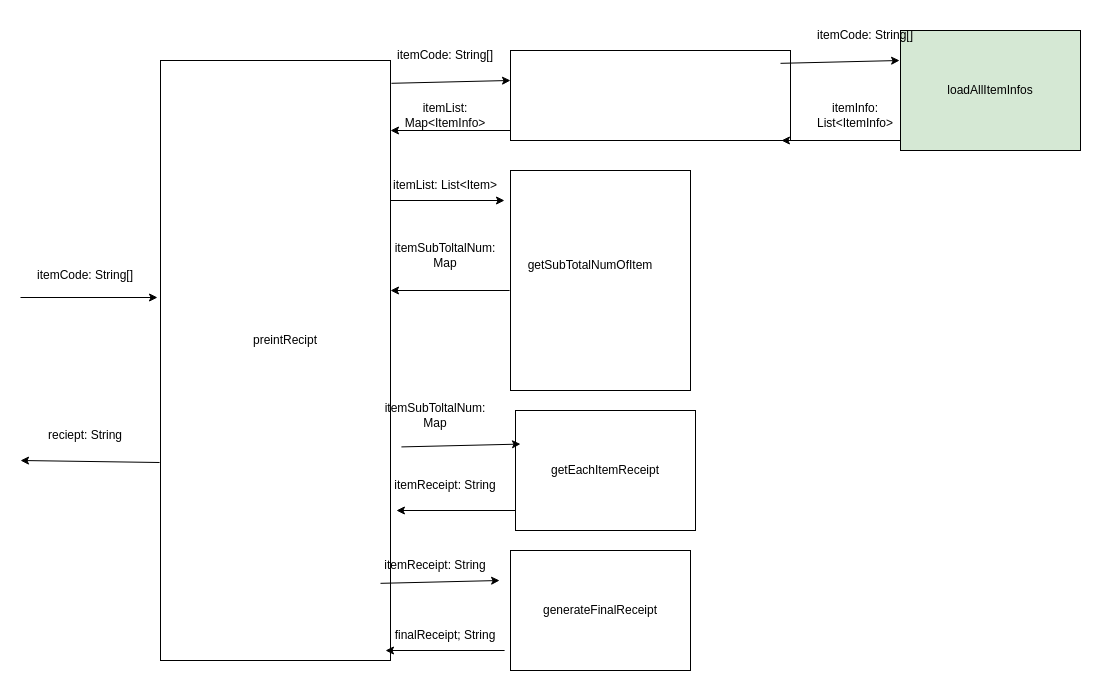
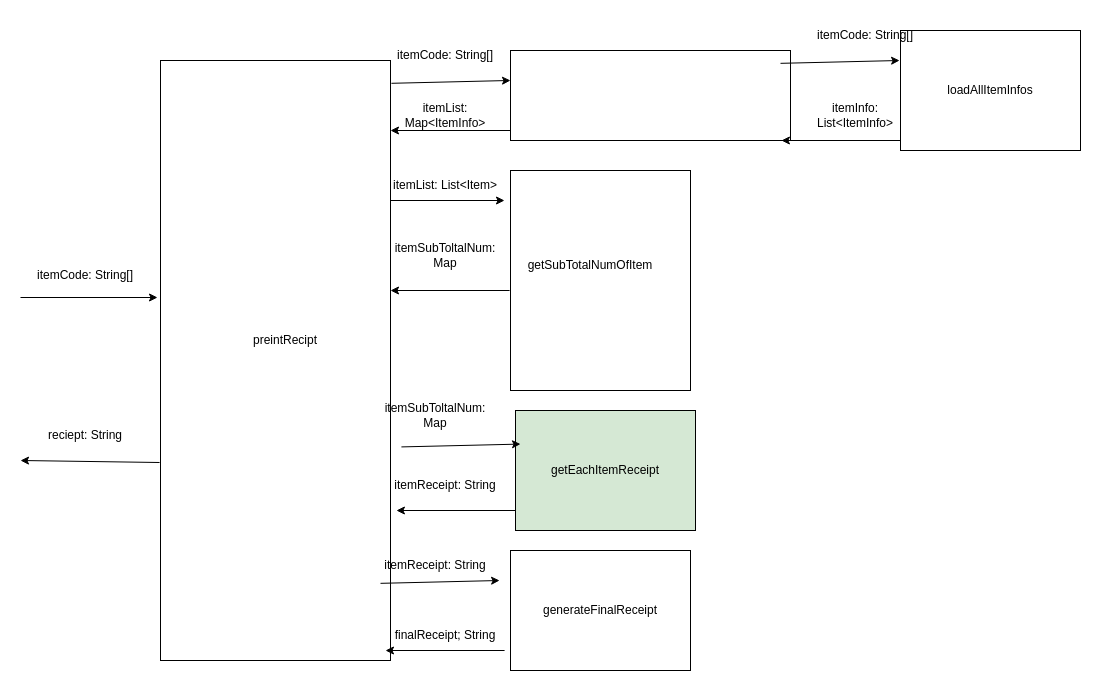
node "loadAllItemInfos": fillcolor #d5e8d4 -> #ffffff
node "getEachItemReceipt": fillcolor #ffffff -> #d5e8d4
